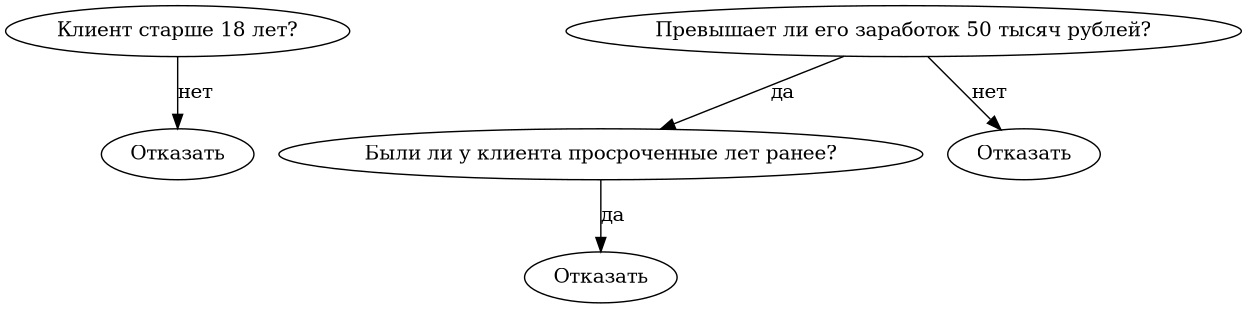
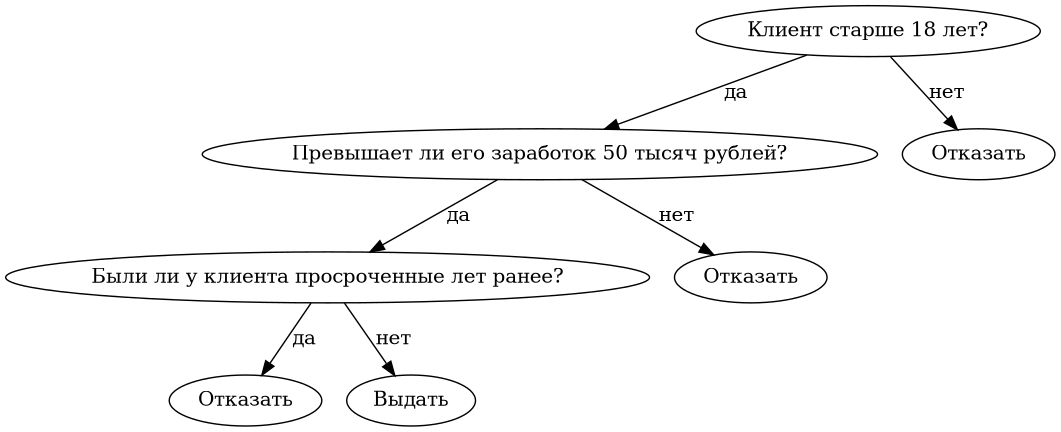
edge "Клиент старше 18 лет?" -> "Превышает ли его заработок 50 тысяч рублей?": added, label "да"
node "Выдать": added
